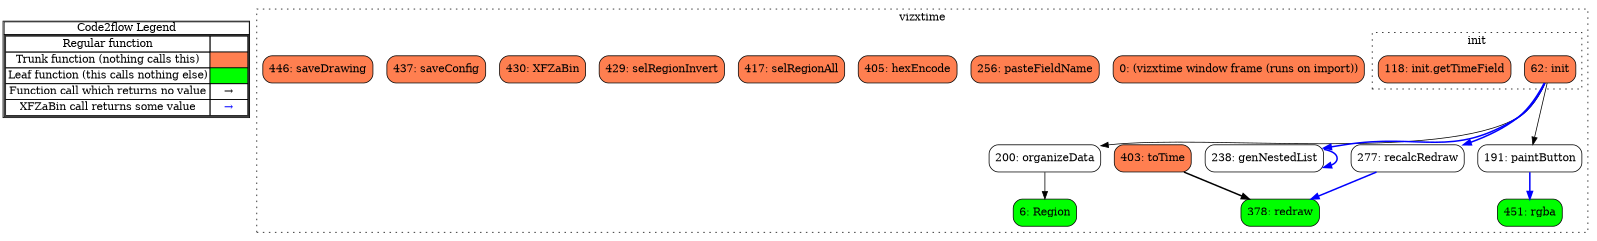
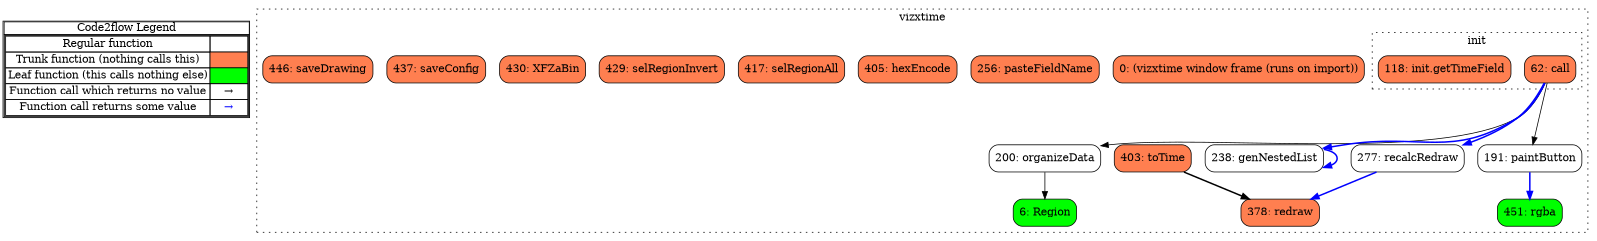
node "62: init": label "62: init" -> "62: call"
node "Code2flow Legend": text "XFZaBin call returns some value" -> "Function call returns some value"
node "378: redraw": fillcolor green -> coral
